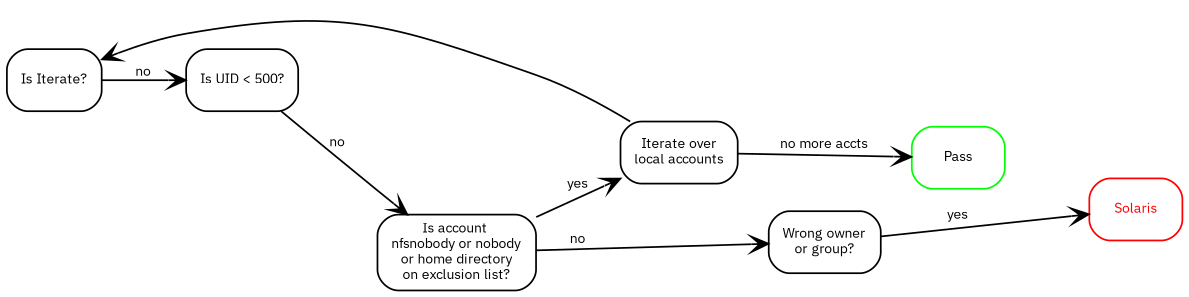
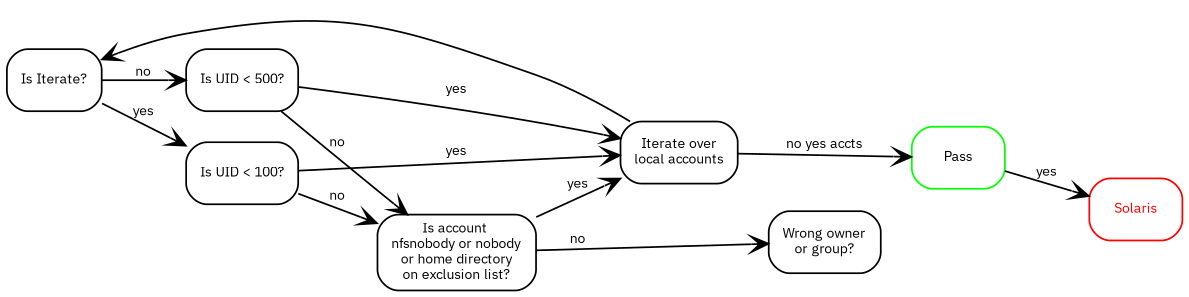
edge "Is UID < 500?" -> "Iterate over local accounts": added, label "yes"
edge "Iterate over local accounts" -> "Pass": label "no more accts" -> "no yes accts"
node "Is UID < 100?": added
edge "Wrong owner or group?" -> "Solaris": now "Pass" -> "Solaris"
